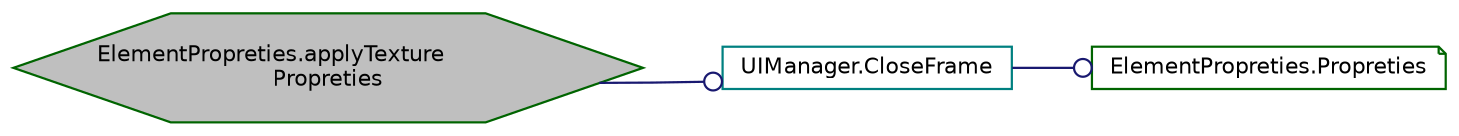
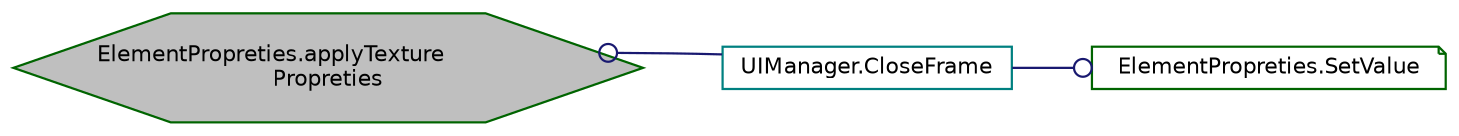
node "ElementPropreties.Propreties": label "ElementPropreties.Propreties" -> "ElementPropreties.SetValue"
edge "ElementPropreties.applyTexture Propreties" -> "UIManager.CloseFrame": reversed
